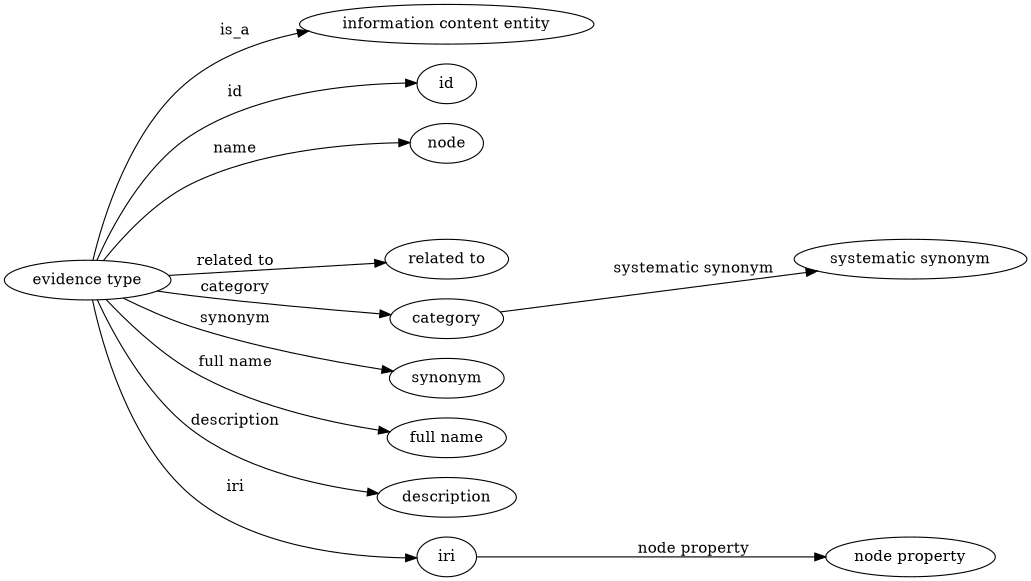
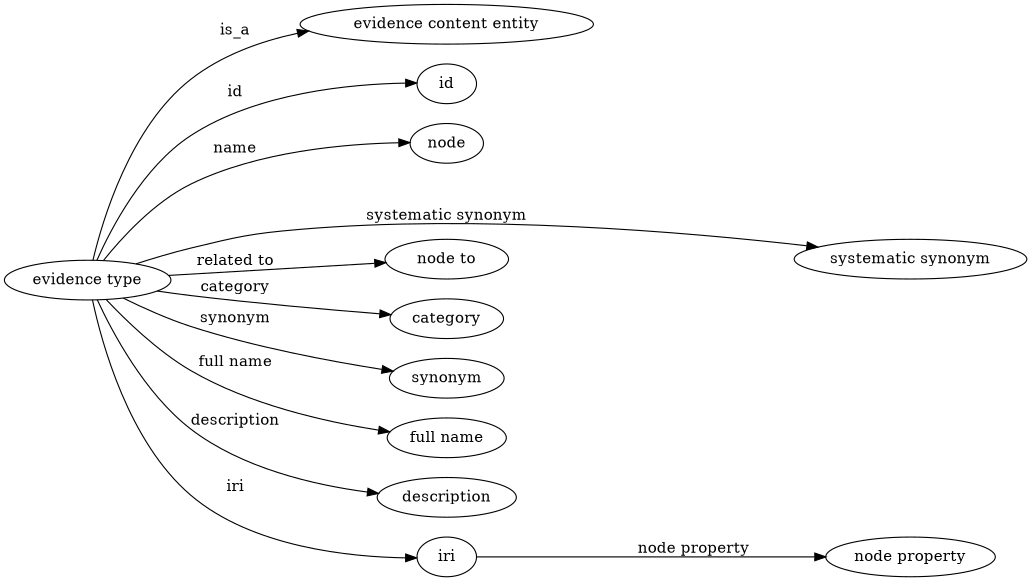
node "information content entity": label "information content entity" -> "evidence content entity"
node "related to": label "related to" -> "node to"
edge "category" -> "systematic synonym": now "evidence type" -> "systematic synonym"
